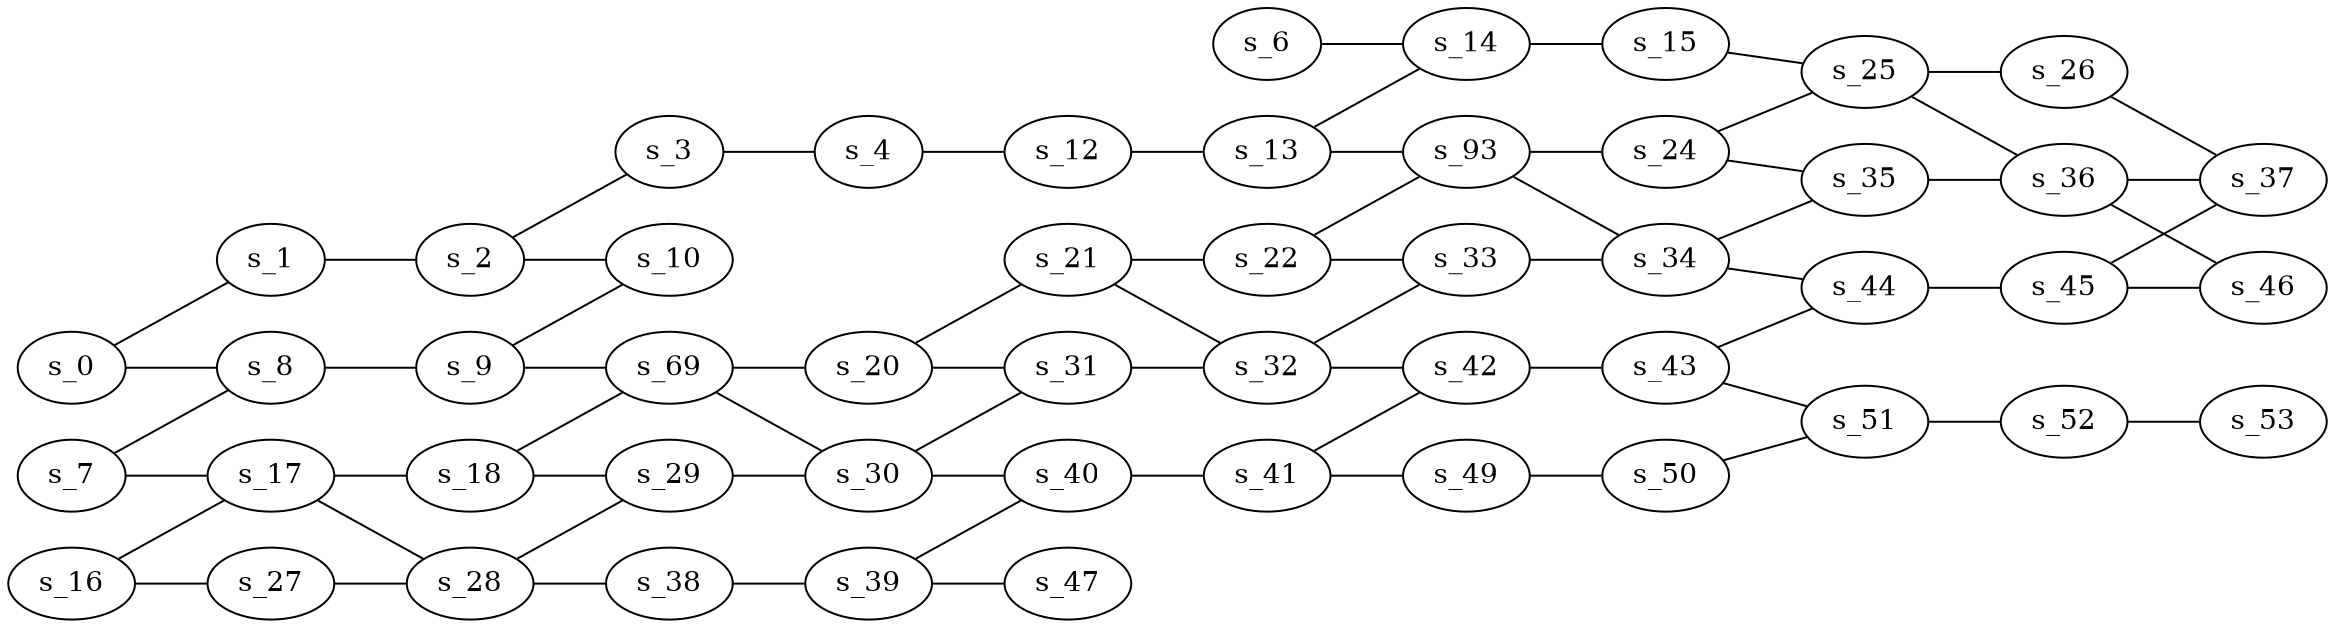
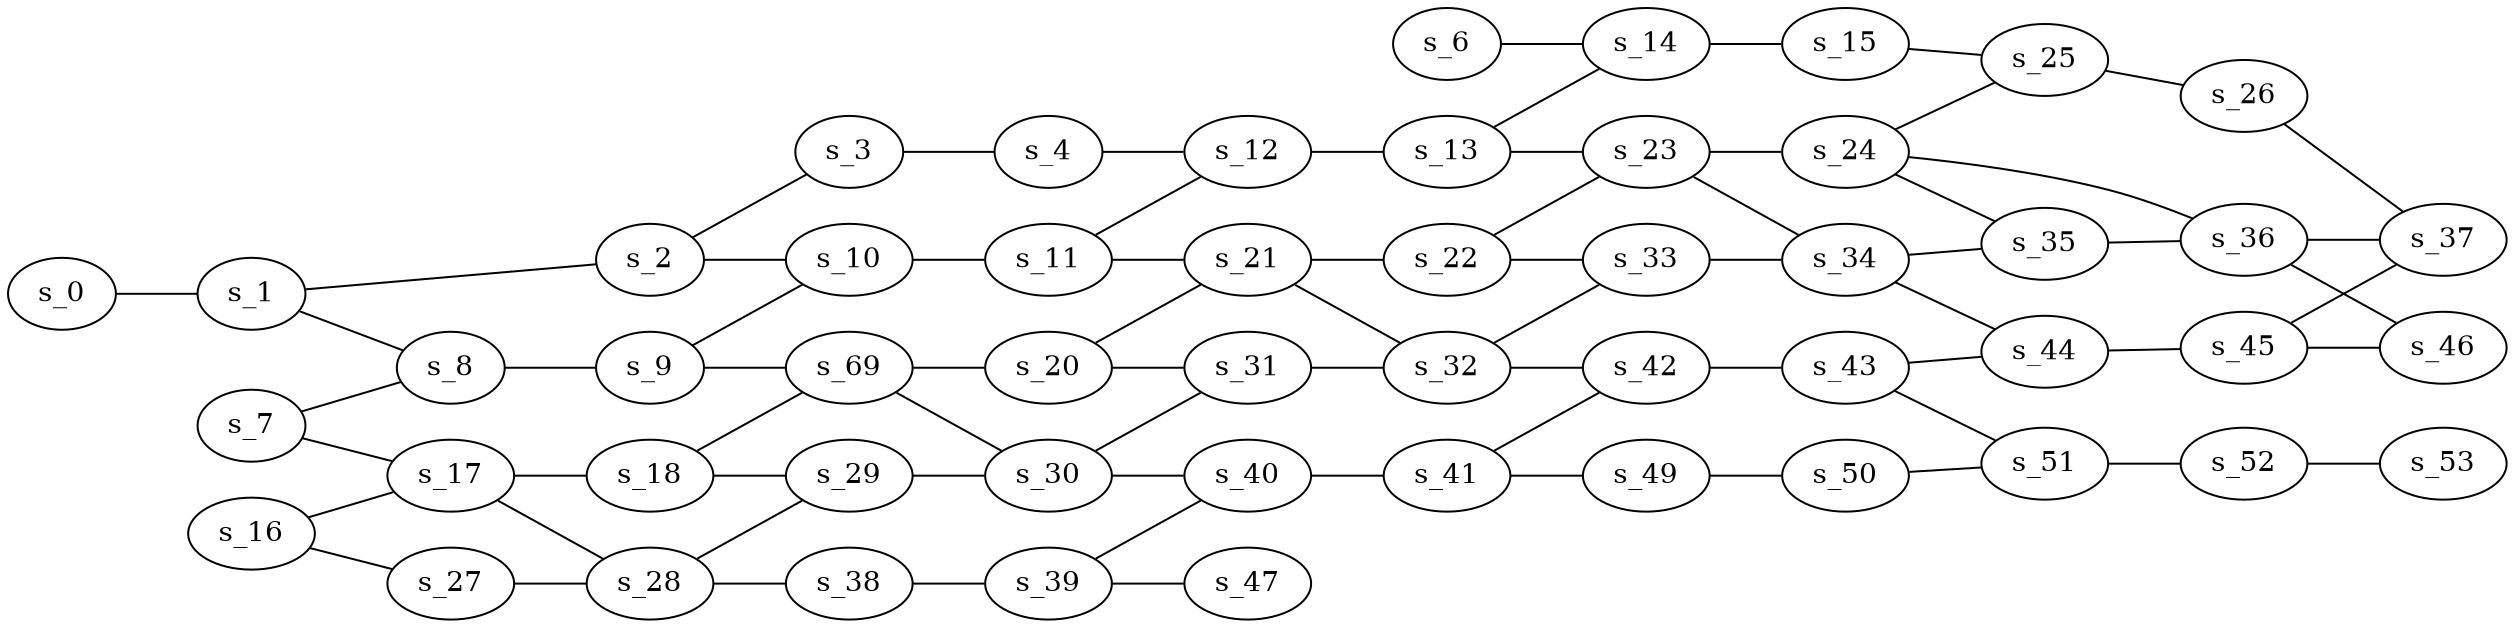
edge "s_25" -- "s_36": now "s_24" -- "s_36"
node "s_93": label "s_93" -> "s_23"
node "s_11": added
edge "s_0" -- "s_8": now "s_1" -- "s_8"
